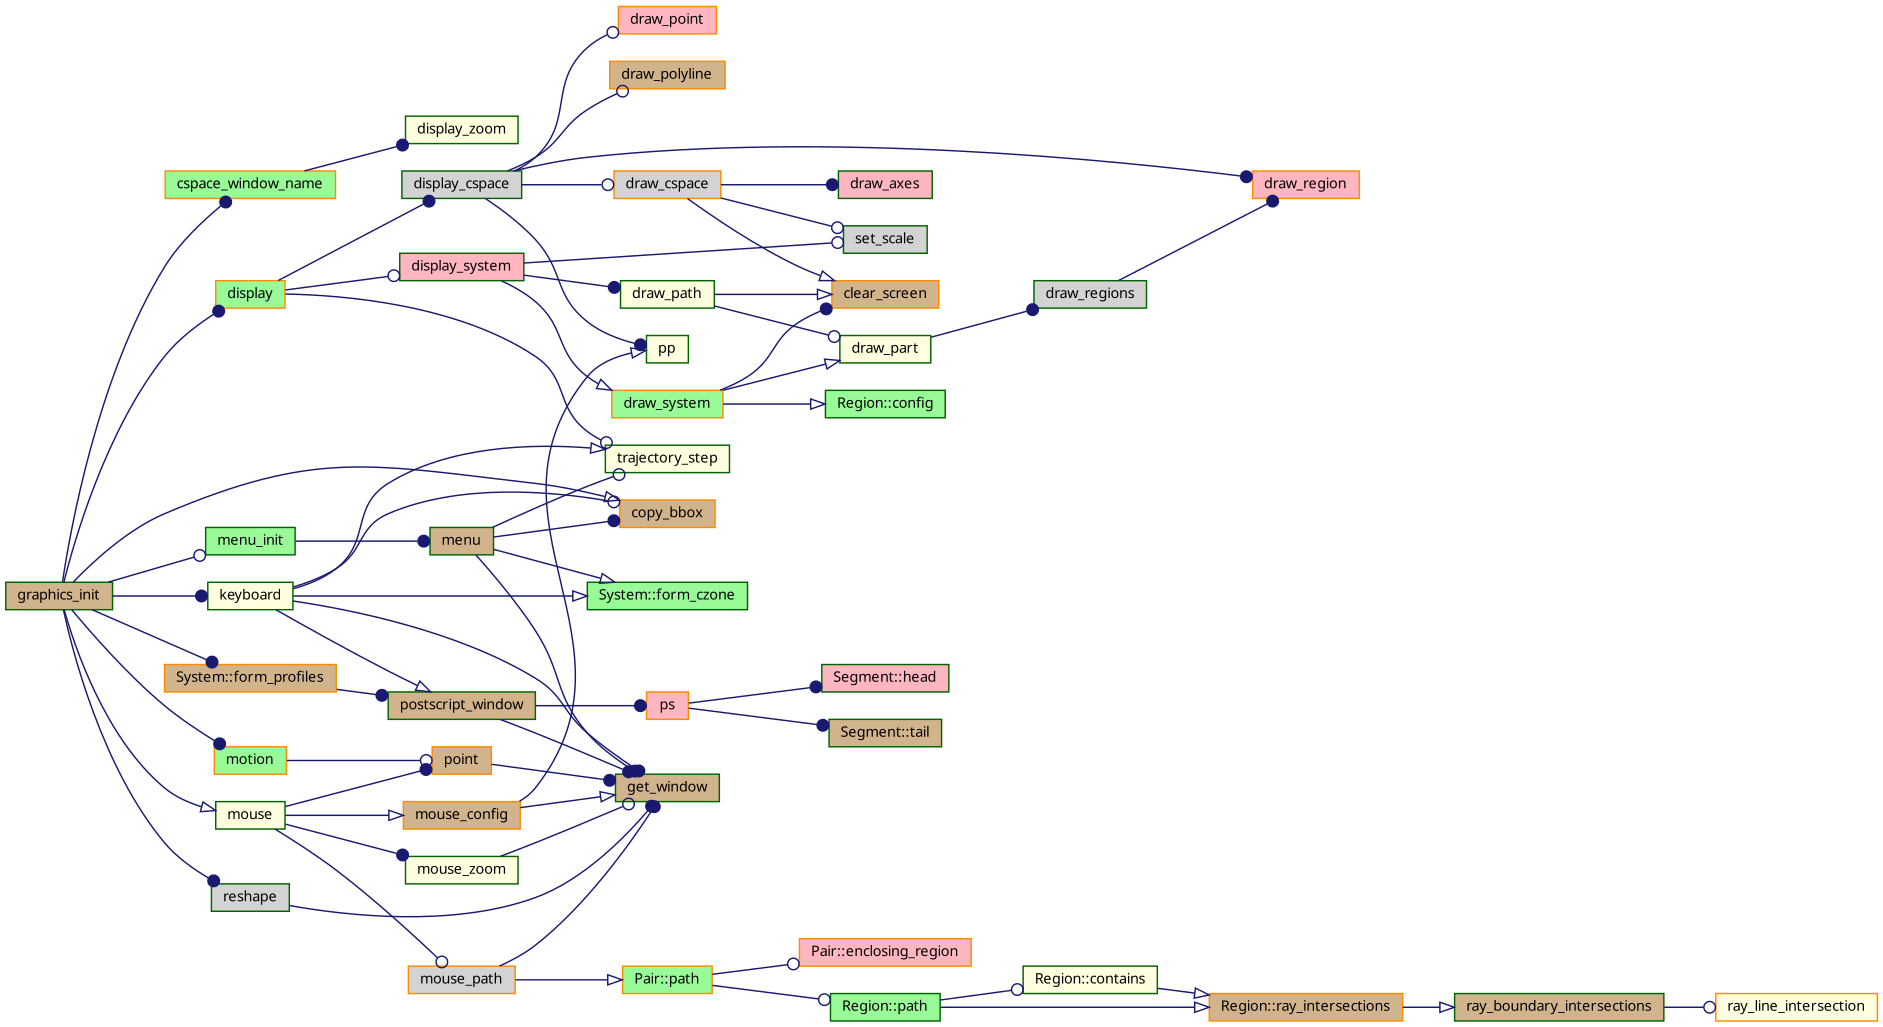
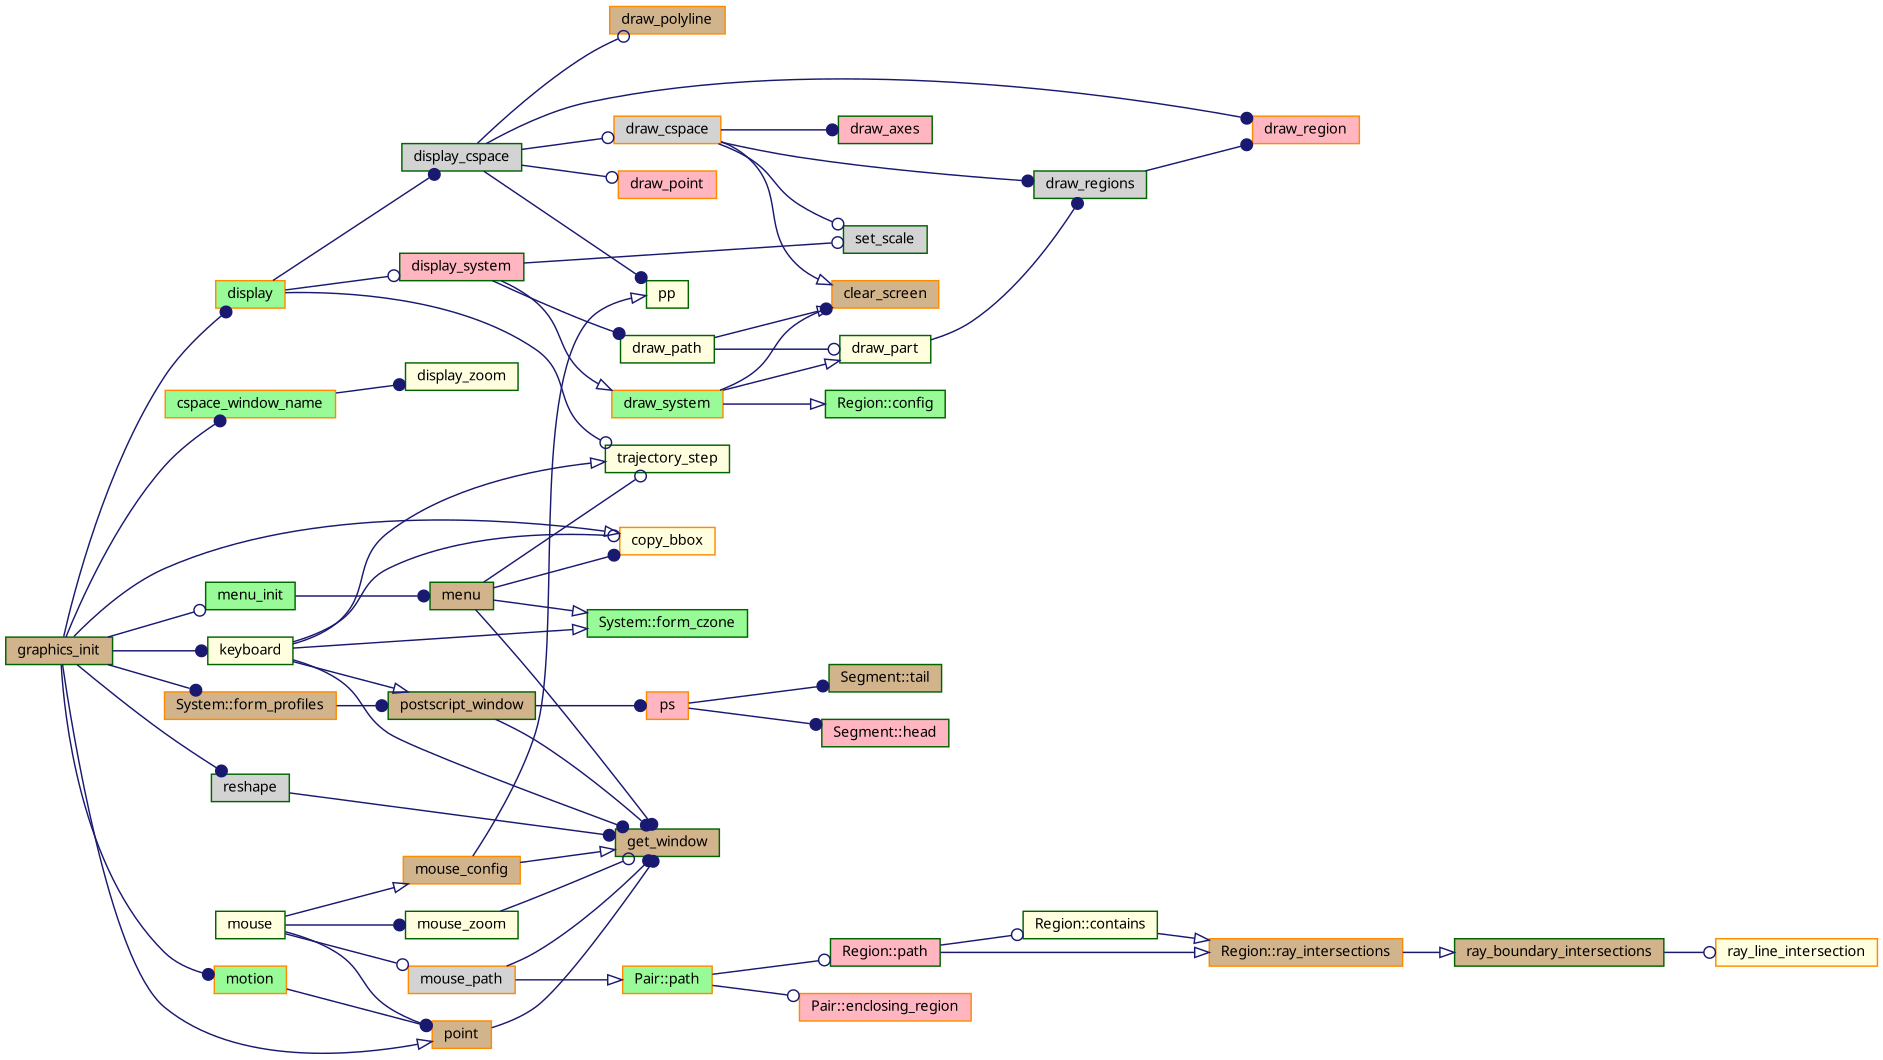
edge "draw_cspace" -> "draw_regions": added
node "copy_bbox": fillcolor tan -> lightyellow
edge "graphics_init" -> "mouse": now "graphics_init" -> "point"
node "Region::path": fillcolor palegreen -> lightpink
